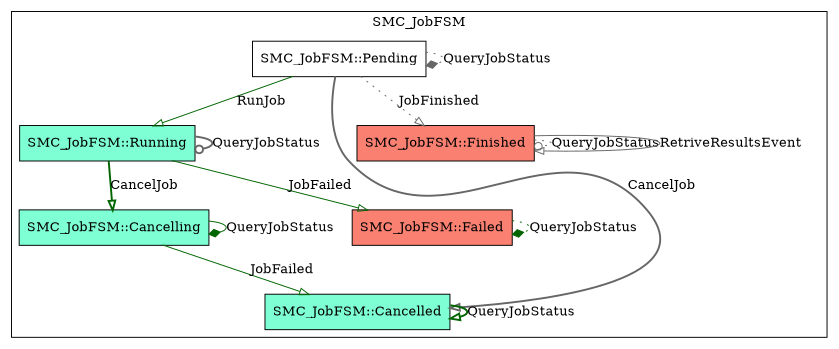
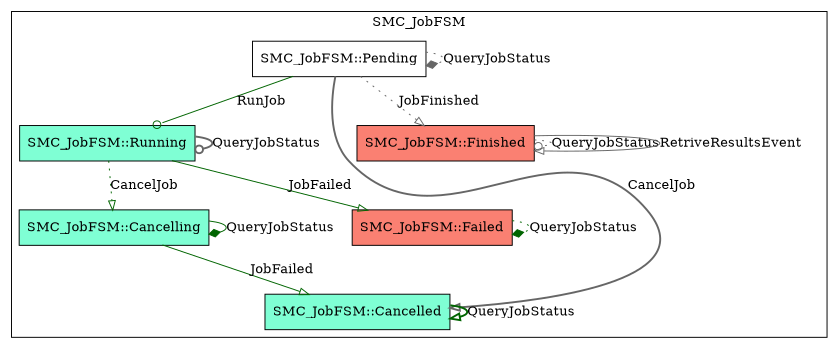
edge "SMC_JobFSM::Pending" -> "SMC_JobFSM::Running": arrowhead onormal -> odot
edge "SMC_JobFSM::Running" -> "SMC_JobFSM::Cancelling": style bold -> dotted
